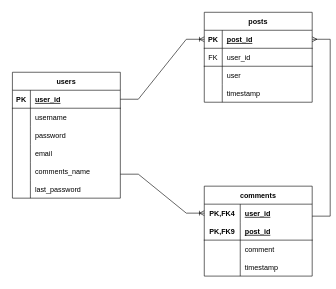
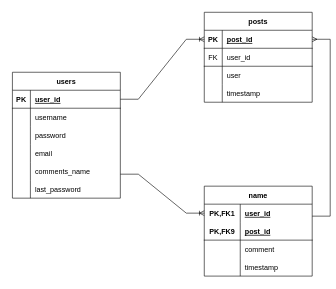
node "comments": label "comments" -> "name"
node "PK,FK4": label "PK,FK4" -> "PK,FK1"
